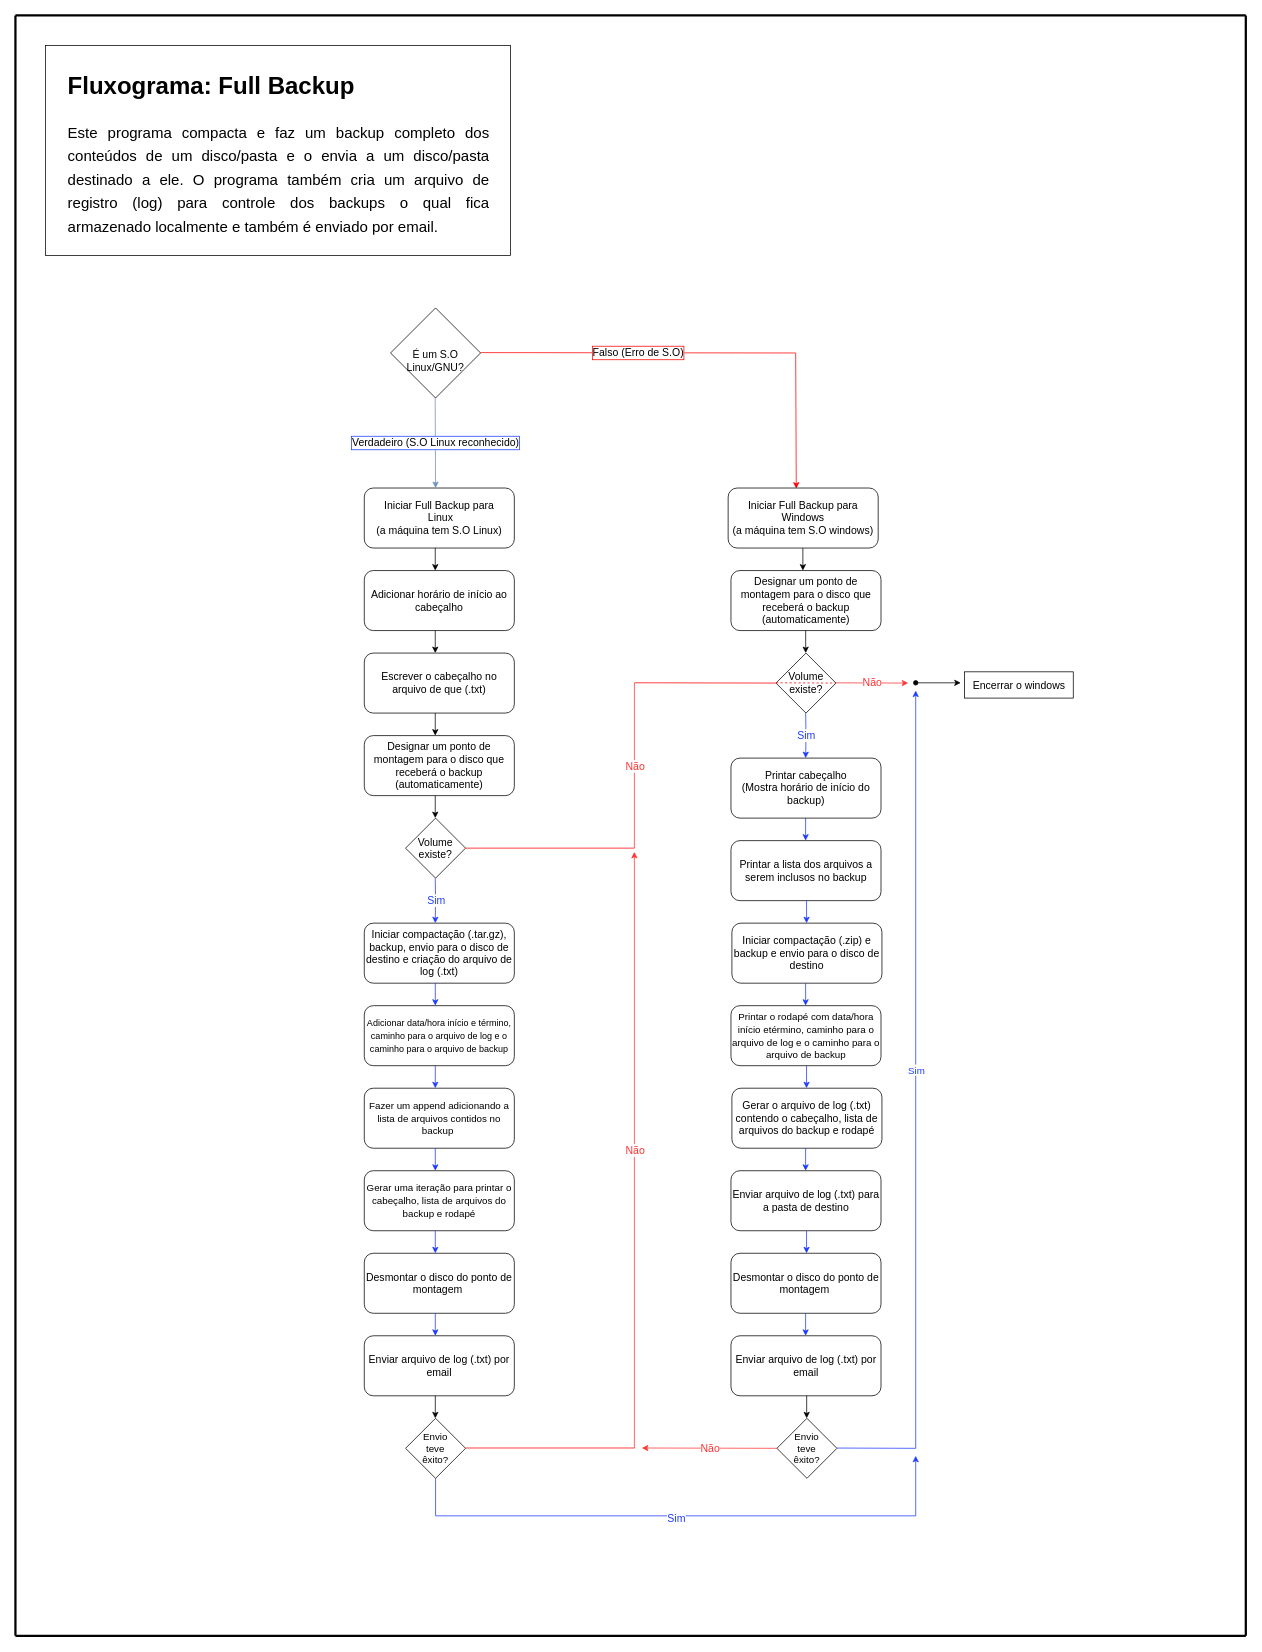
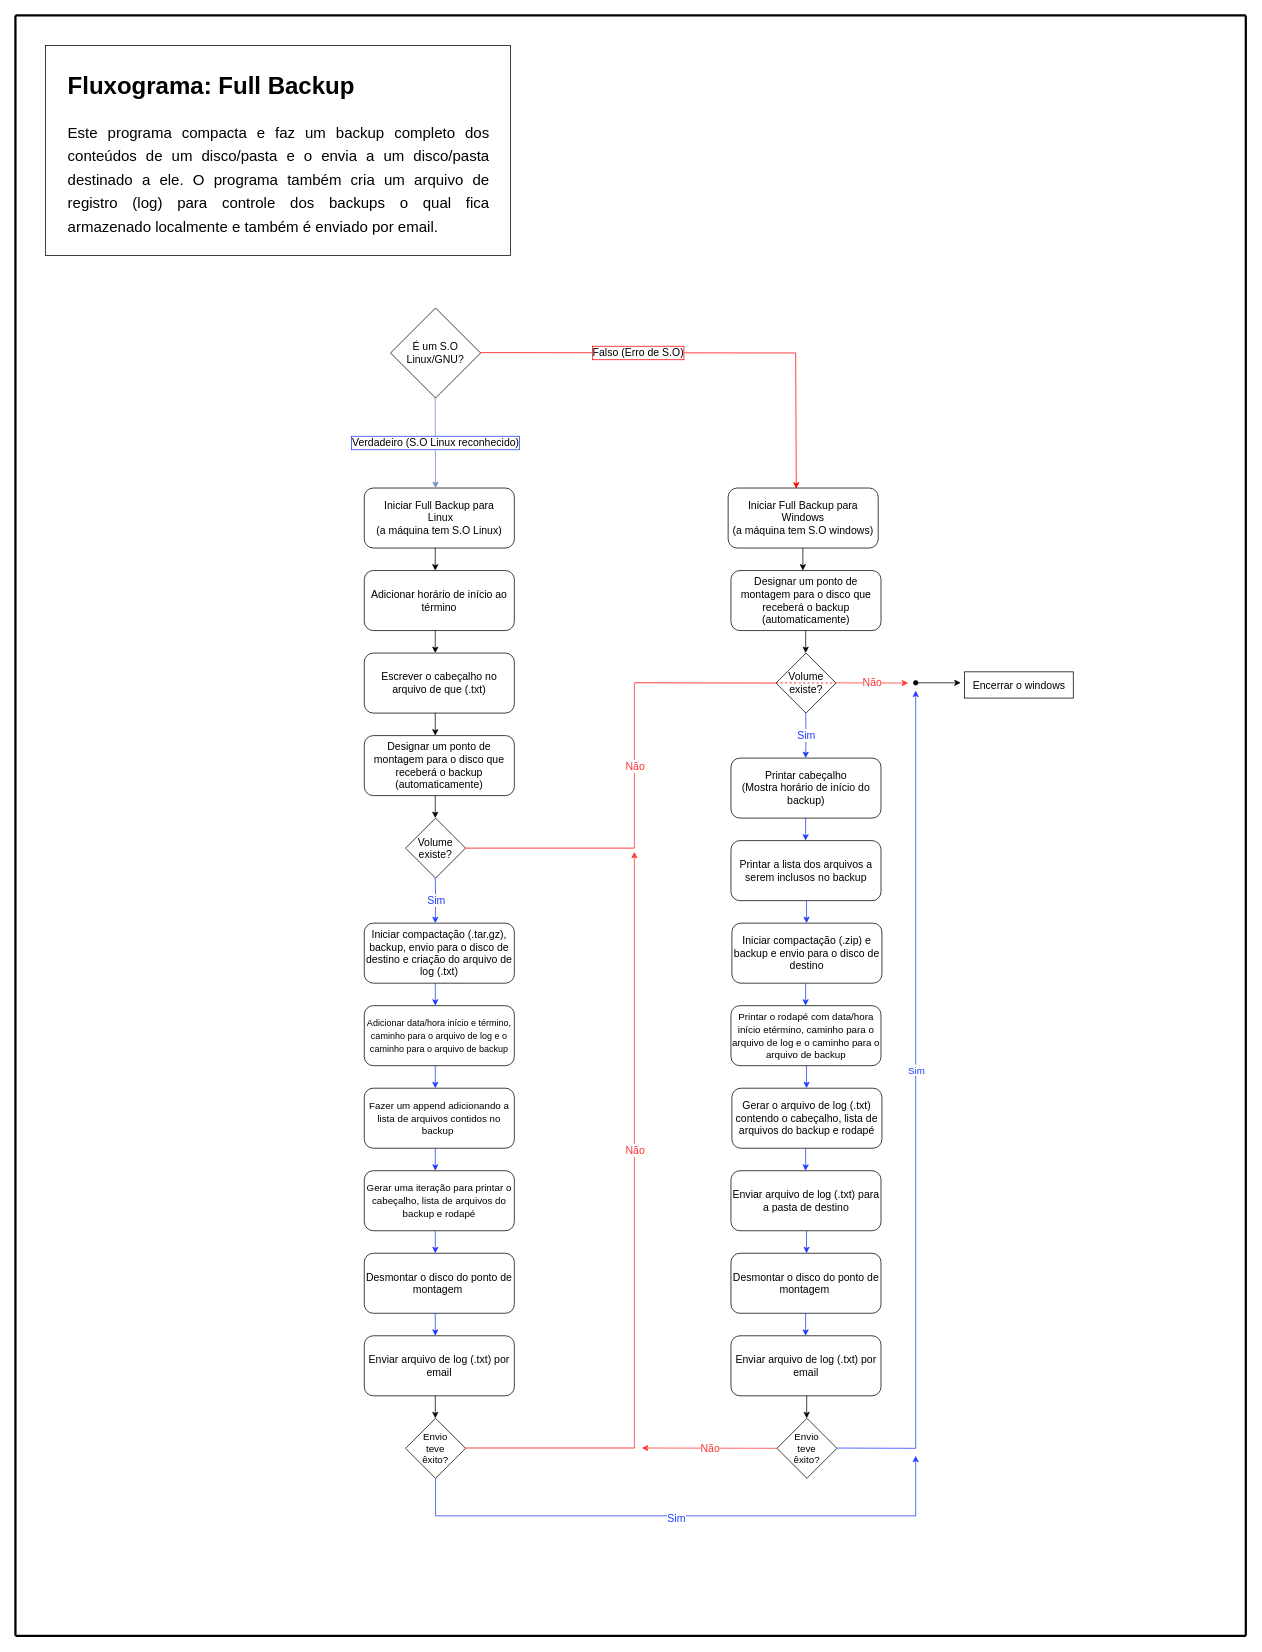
node "É um S.O Linux/GNU?": moved (435, 360) -> (435, 353)
node "Adicionar horário de início ao cabeçalho": label "Adicionar horário de início ao cabeçalho" -> "Adicionar horário de início ao término"
